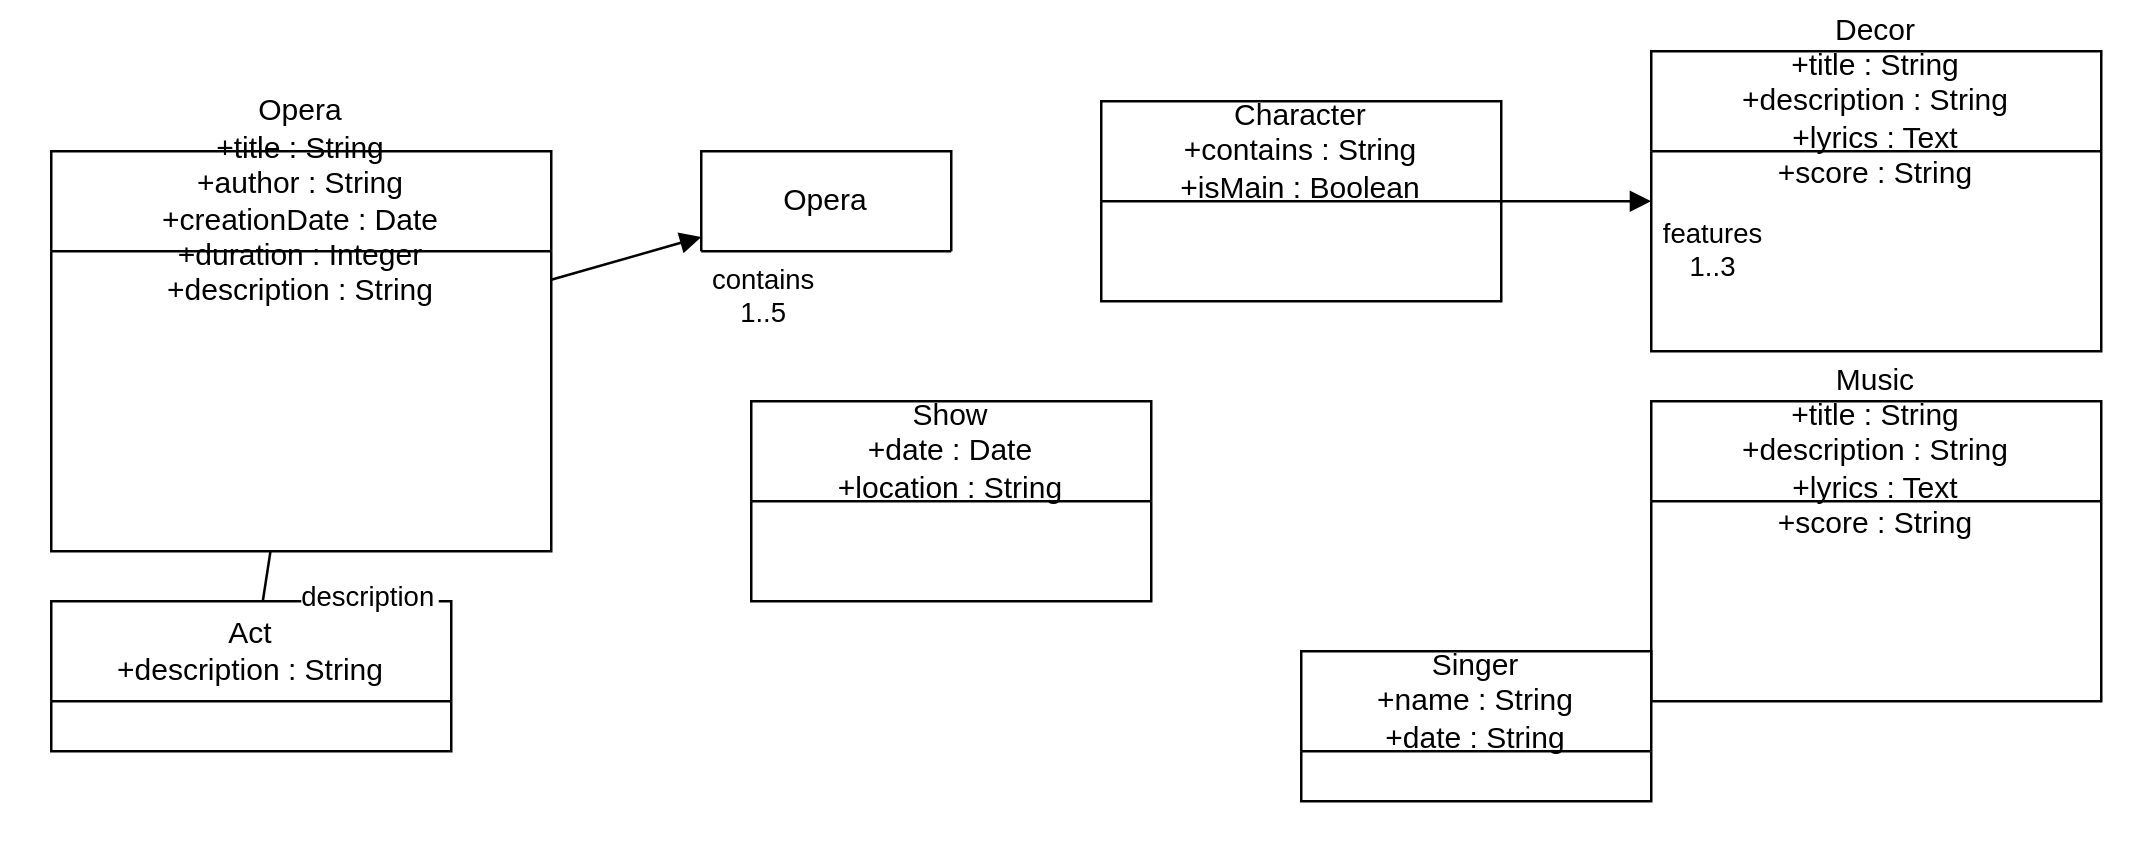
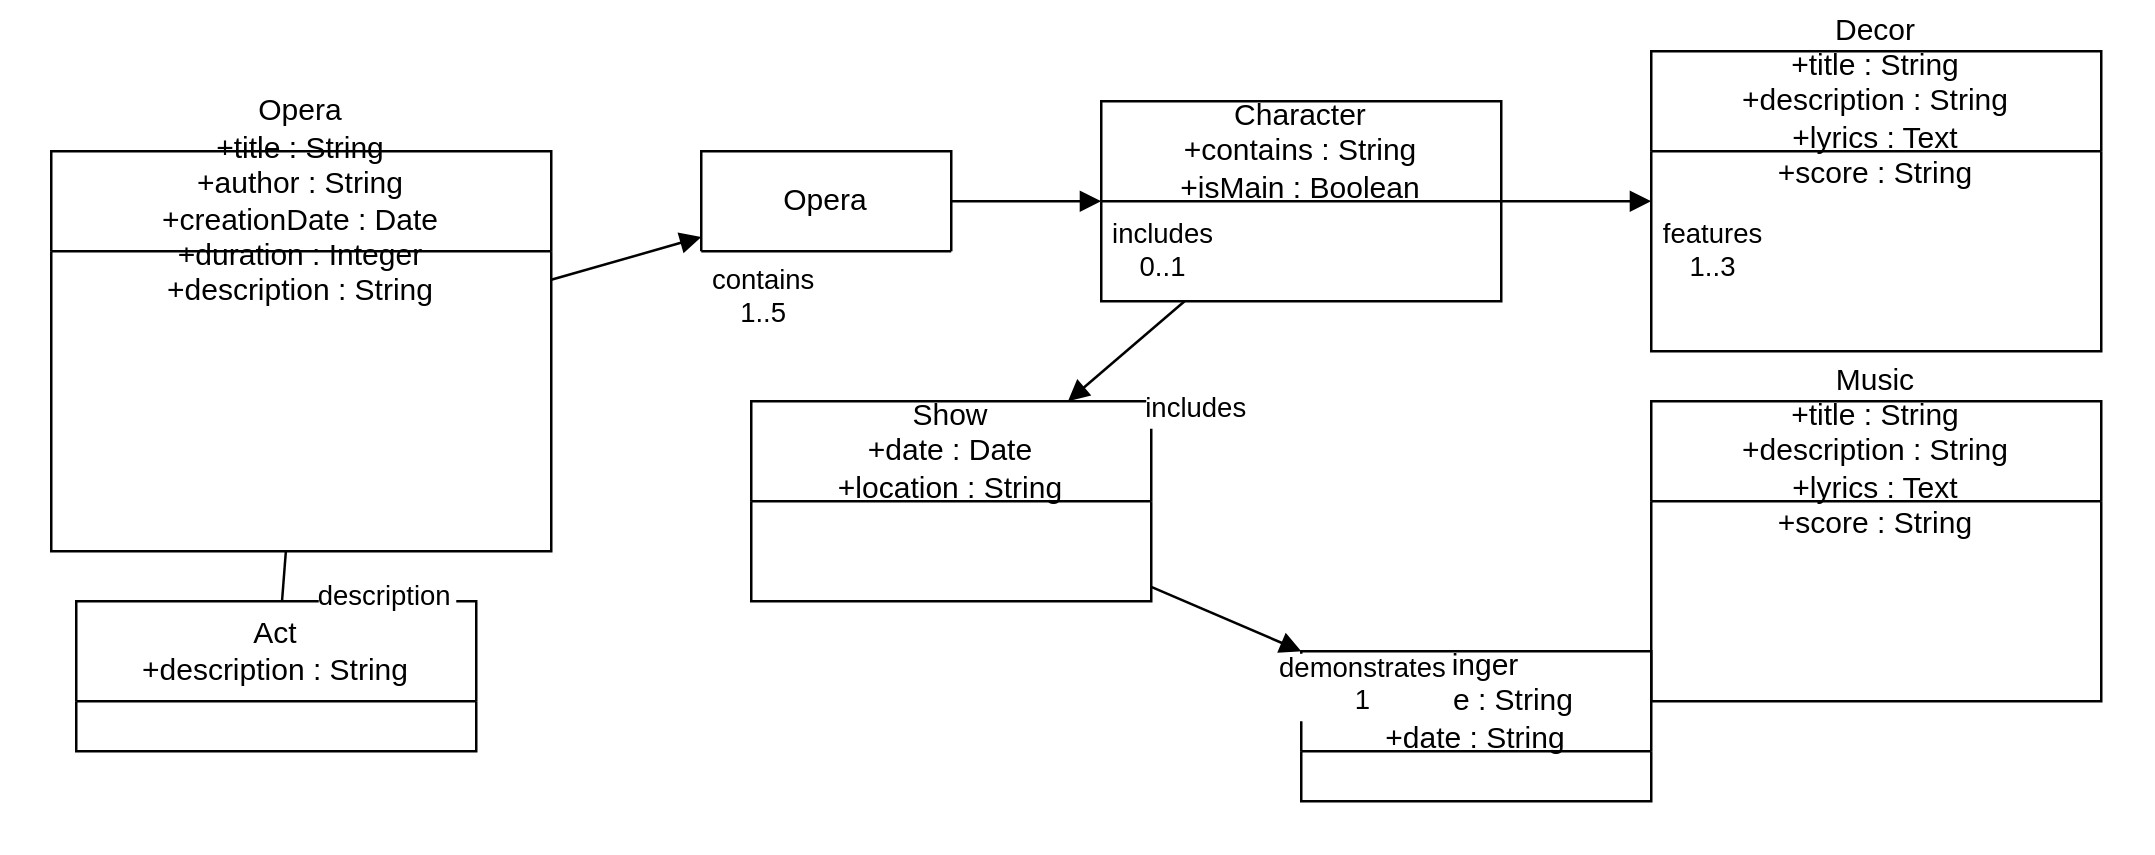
edge "Opera" -> "Character +contains : String +isMain : Boolean": added, label "includes 0..1"
edge "Character +contains : String +isMain : Boolean" -> "Show +date : Date +location : String": added, label "includes"
edge "Show +date : Date +location : String" -> "Singer +name : String +date : String": added, label "demonstrates 1"
node "Act +description : String": moved (251, 676) -> (276, 676)
